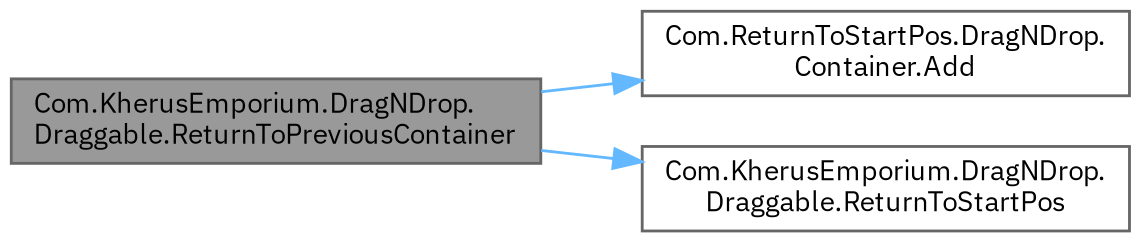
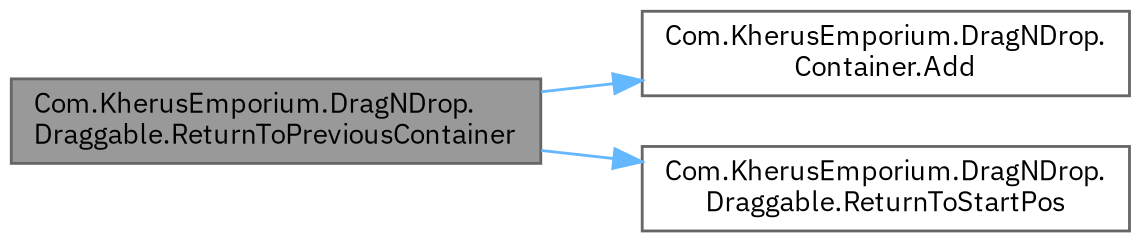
node "Com.ReturnToStartPos.DragNDrop. Container.Add": label "Com.ReturnToStartPos.DragNDrop. Container.Add" -> "Com.KherusEmporium.DragNDrop. Container.Add"
